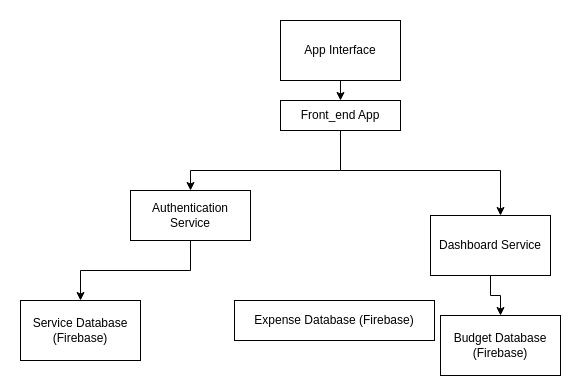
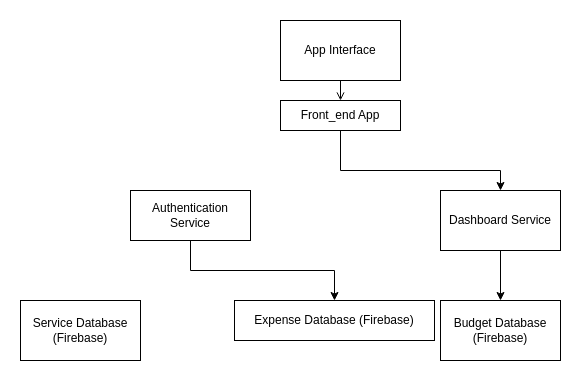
edge "App Interface" -> "Front_end App": arrowhead classic -> open
edge "Front_end App" -> "Authentication Service": removed
node "Dashboard Service": moved (491, 246) -> (501, 221)
edge "Authentication Service" -> "Service Database (Firebase)": removed
edge "Authentication Service" -> "Expense Database (Firebase)": added
node "Budget Database (Firebase)": moved (501, 346) -> (501, 331)
